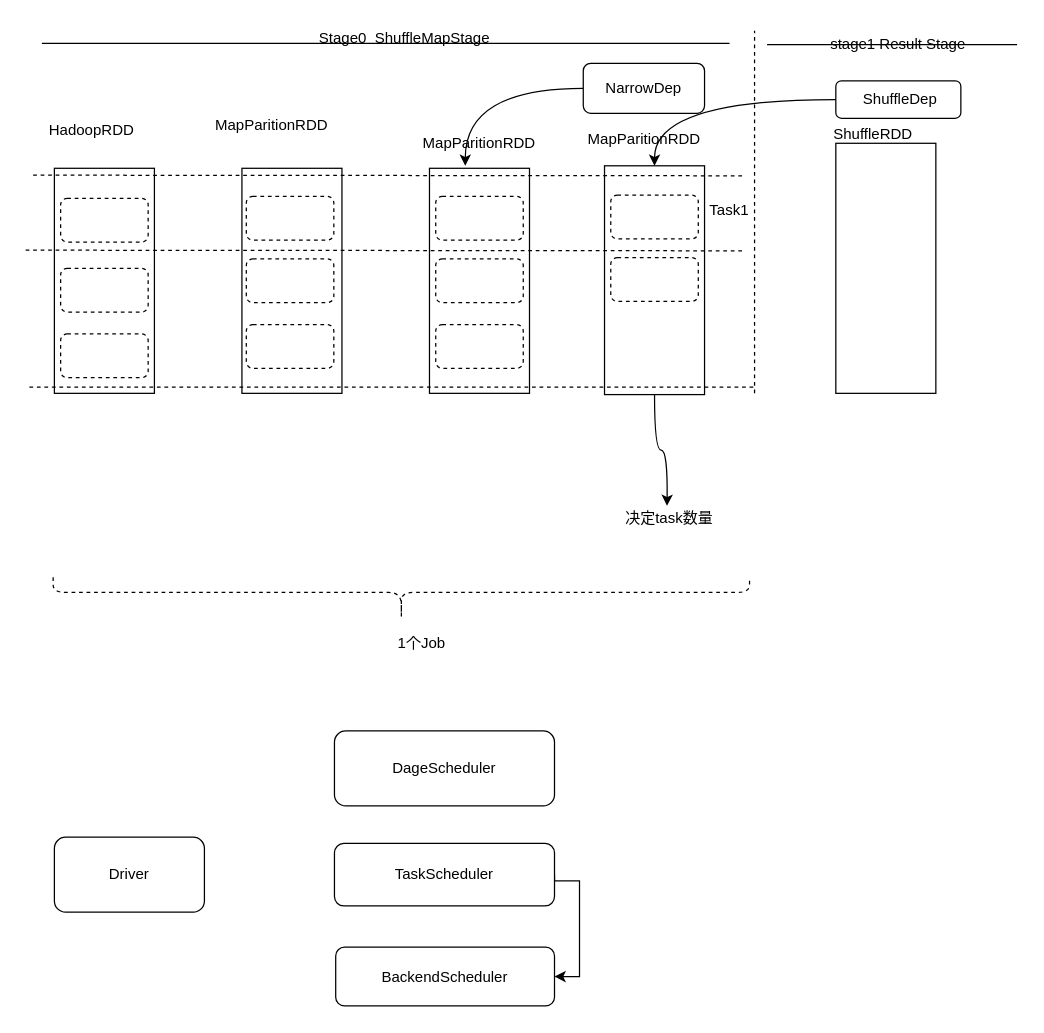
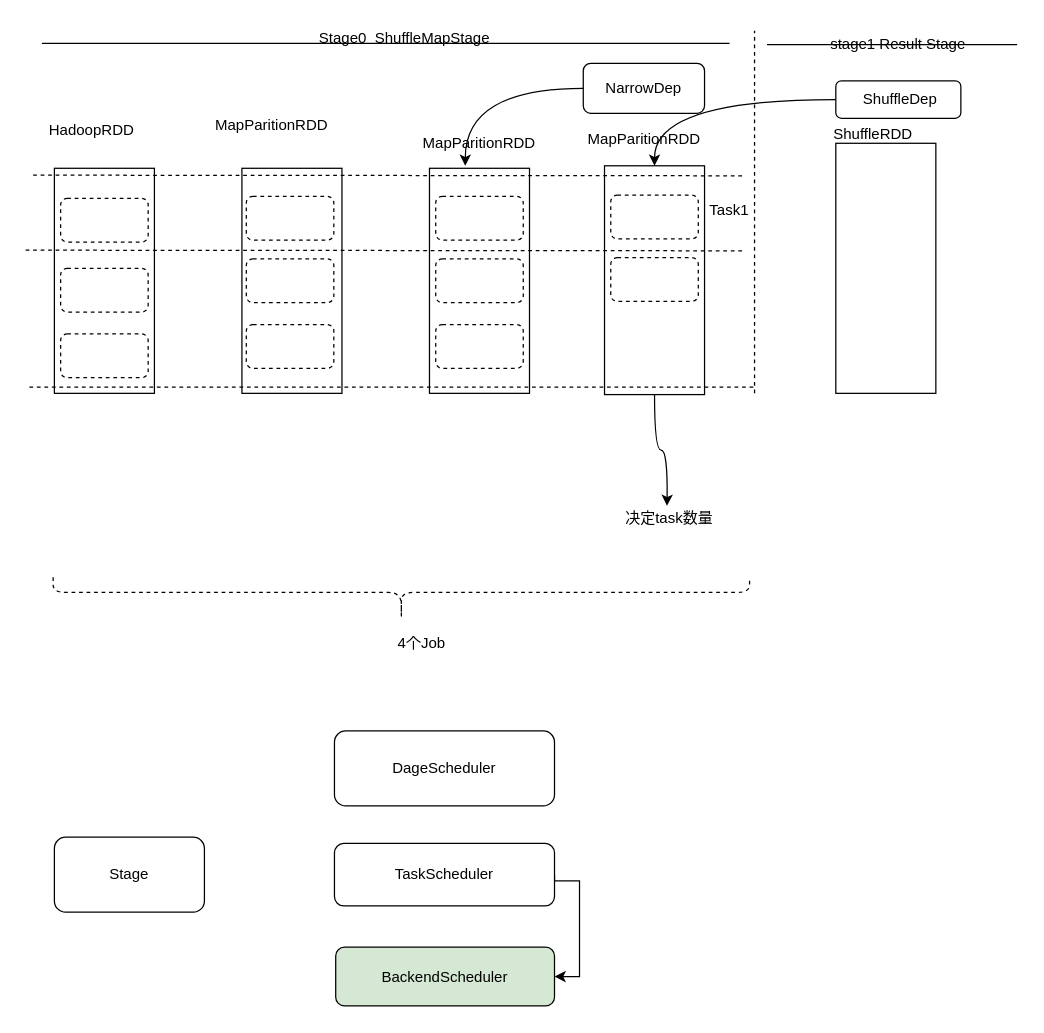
node "1个Job": label "1个Job" -> "4个Job"
node "Driver": label "Driver" -> "Stage"
node "BackendScheduler": fillcolor #ffffff -> #d5e8d4
